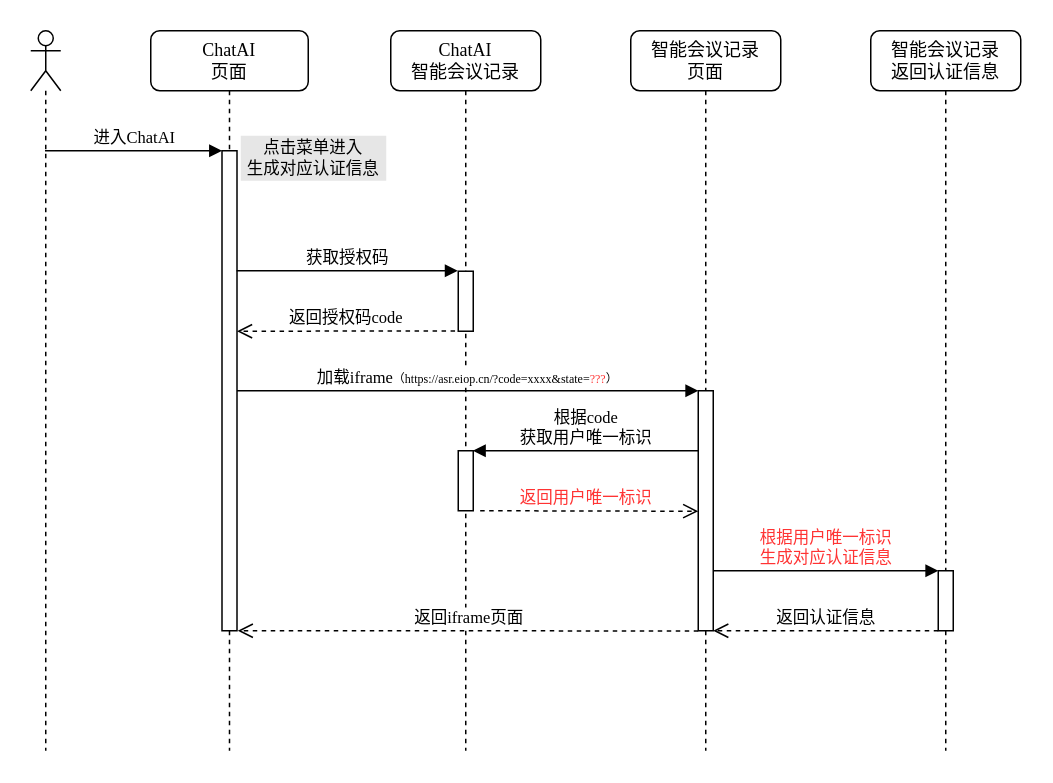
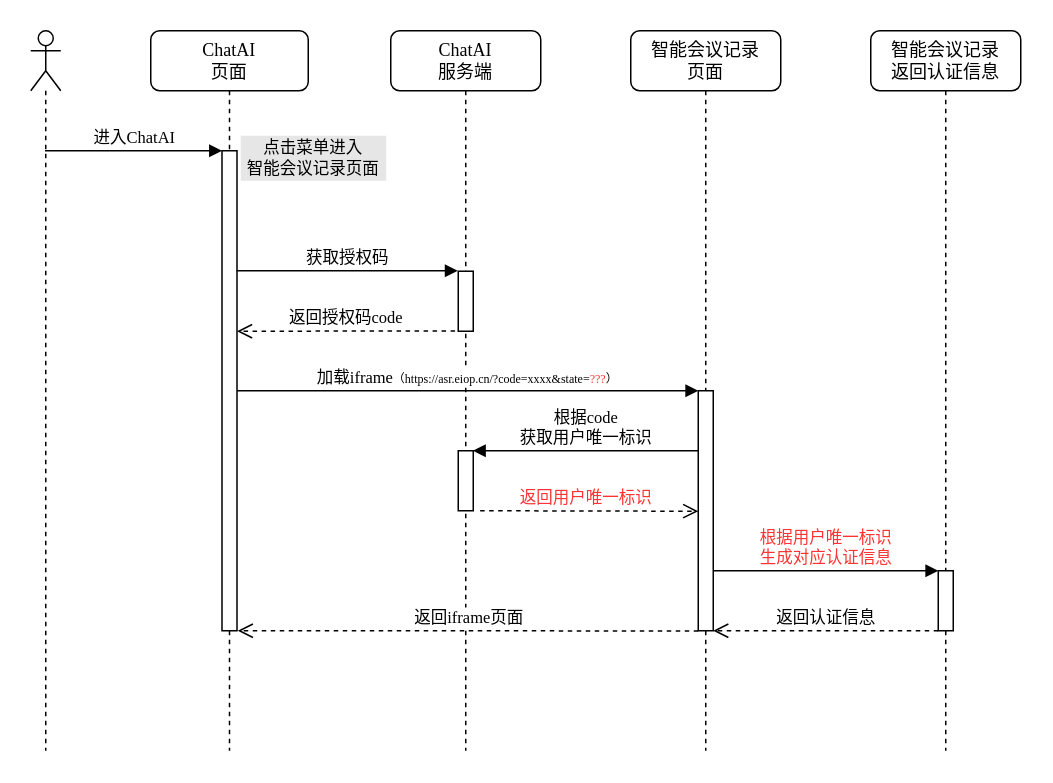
node "ChatAI 智能会议记录": label "ChatAI 智能会议记录" -> "ChatAI 服务端"
node "点击菜单进入 生成对应认证信息": label "点击菜单进入 生成对应认证信息" -> "点击菜单进入 智能会议记录页面"
